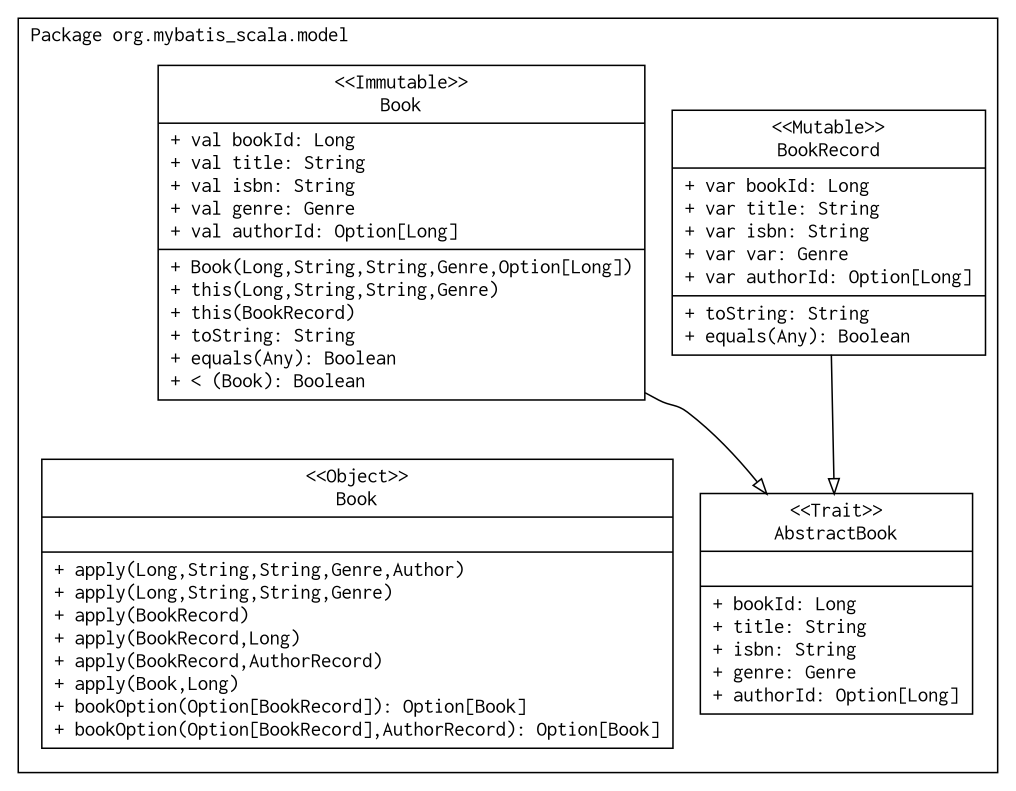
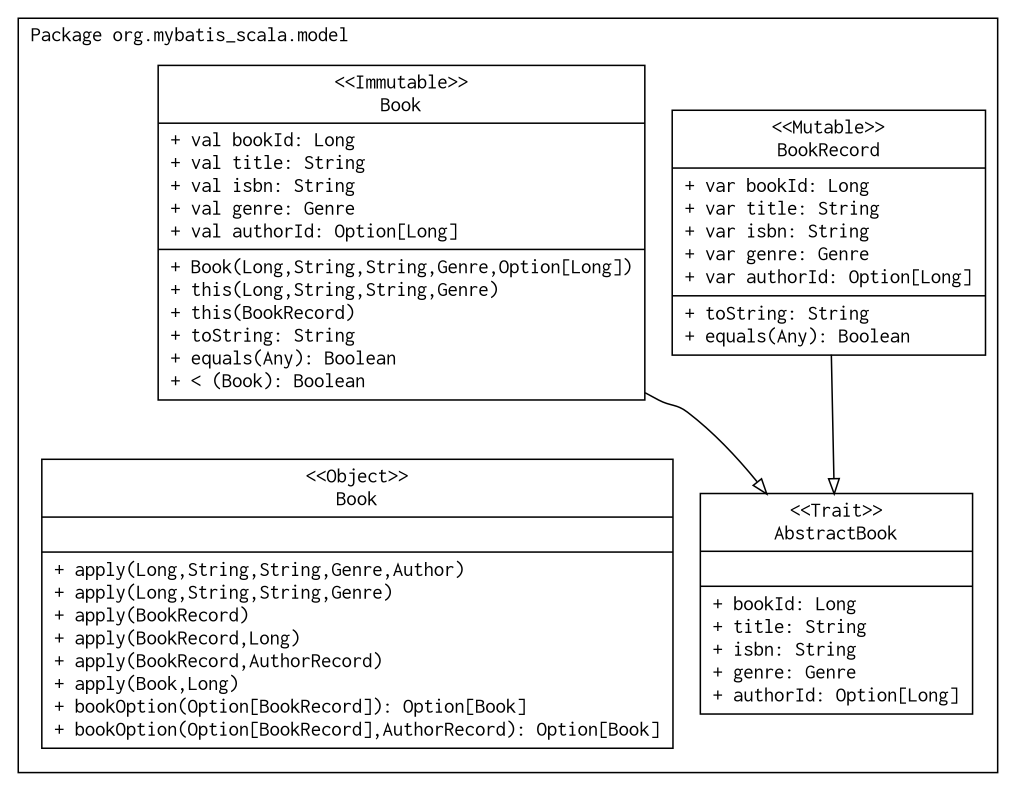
node "BookRecord": text "+ var var: Genre" -> "+ var genre: Genre"
